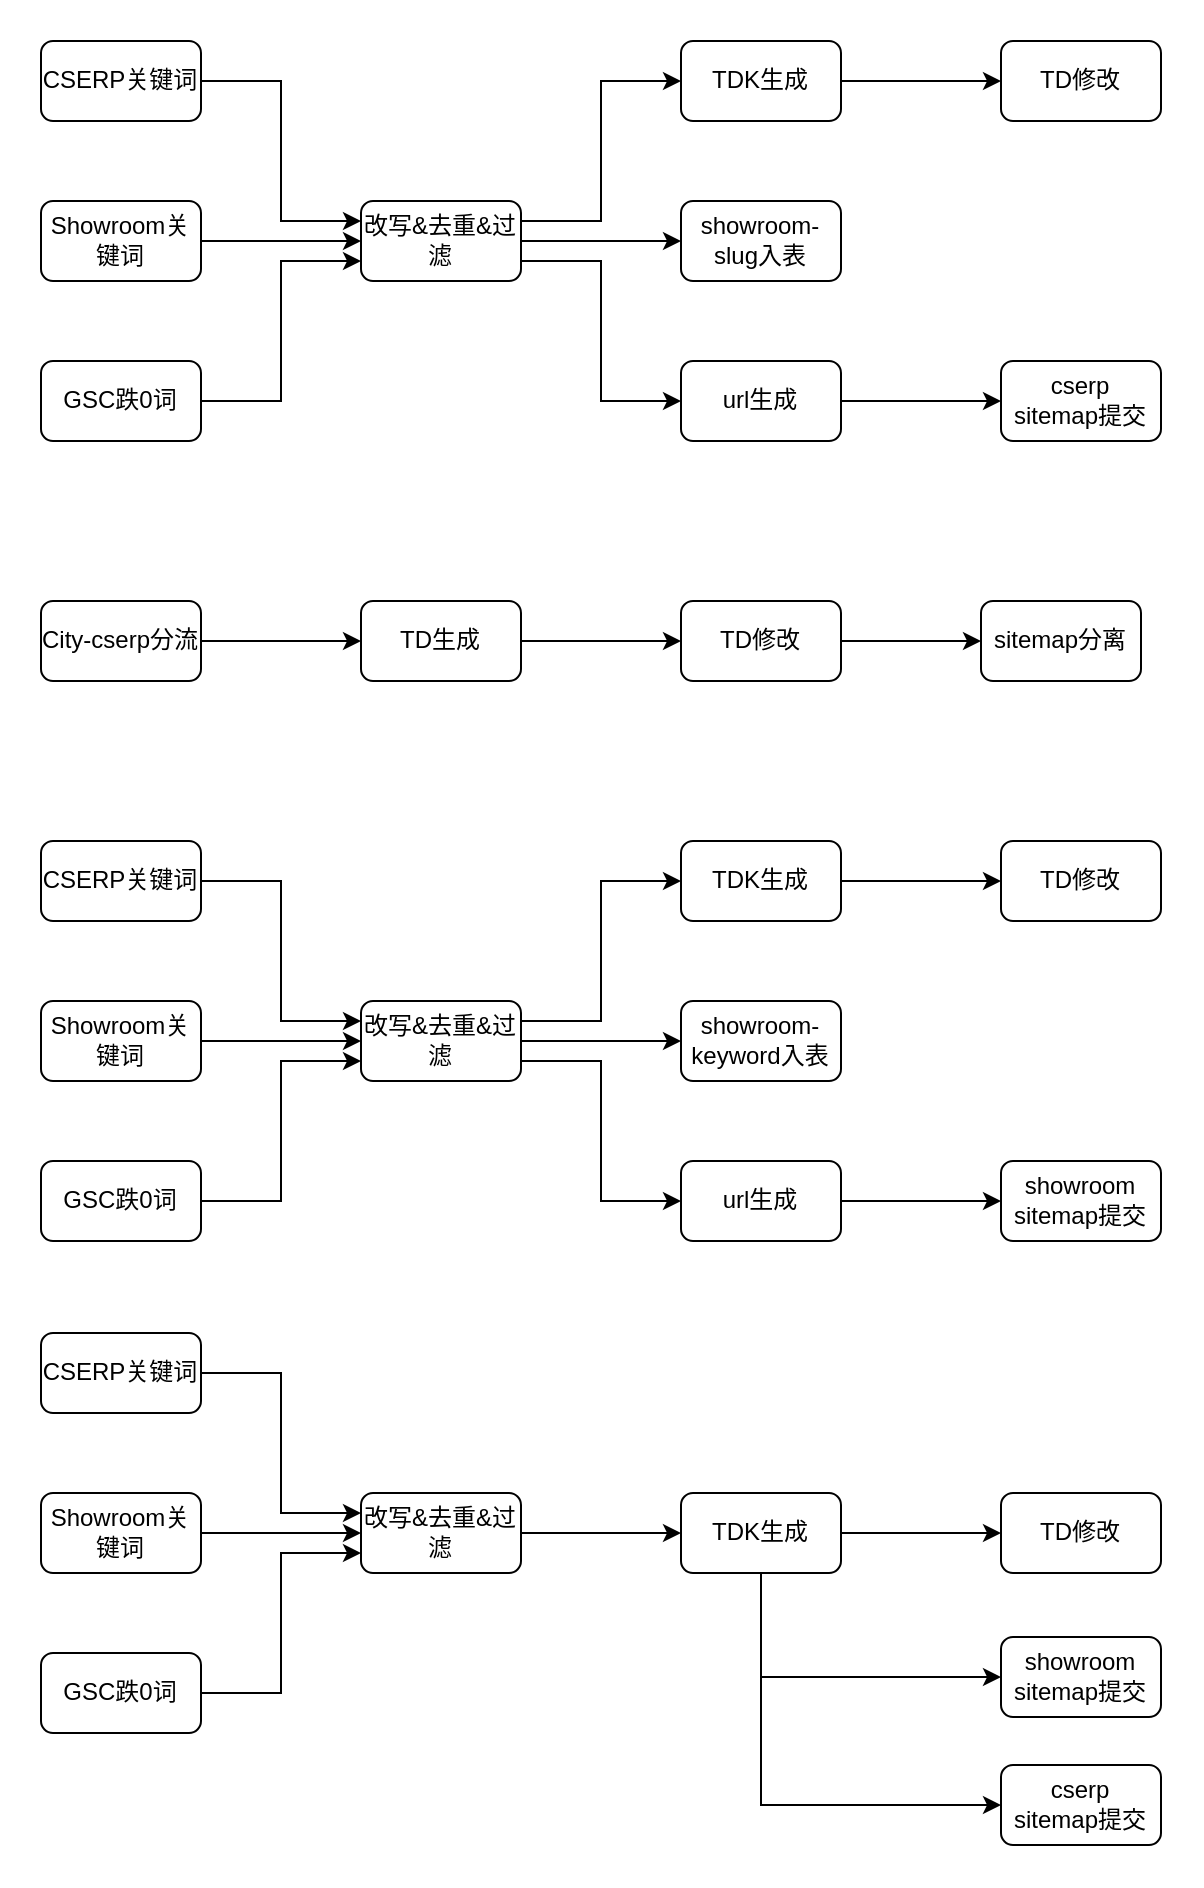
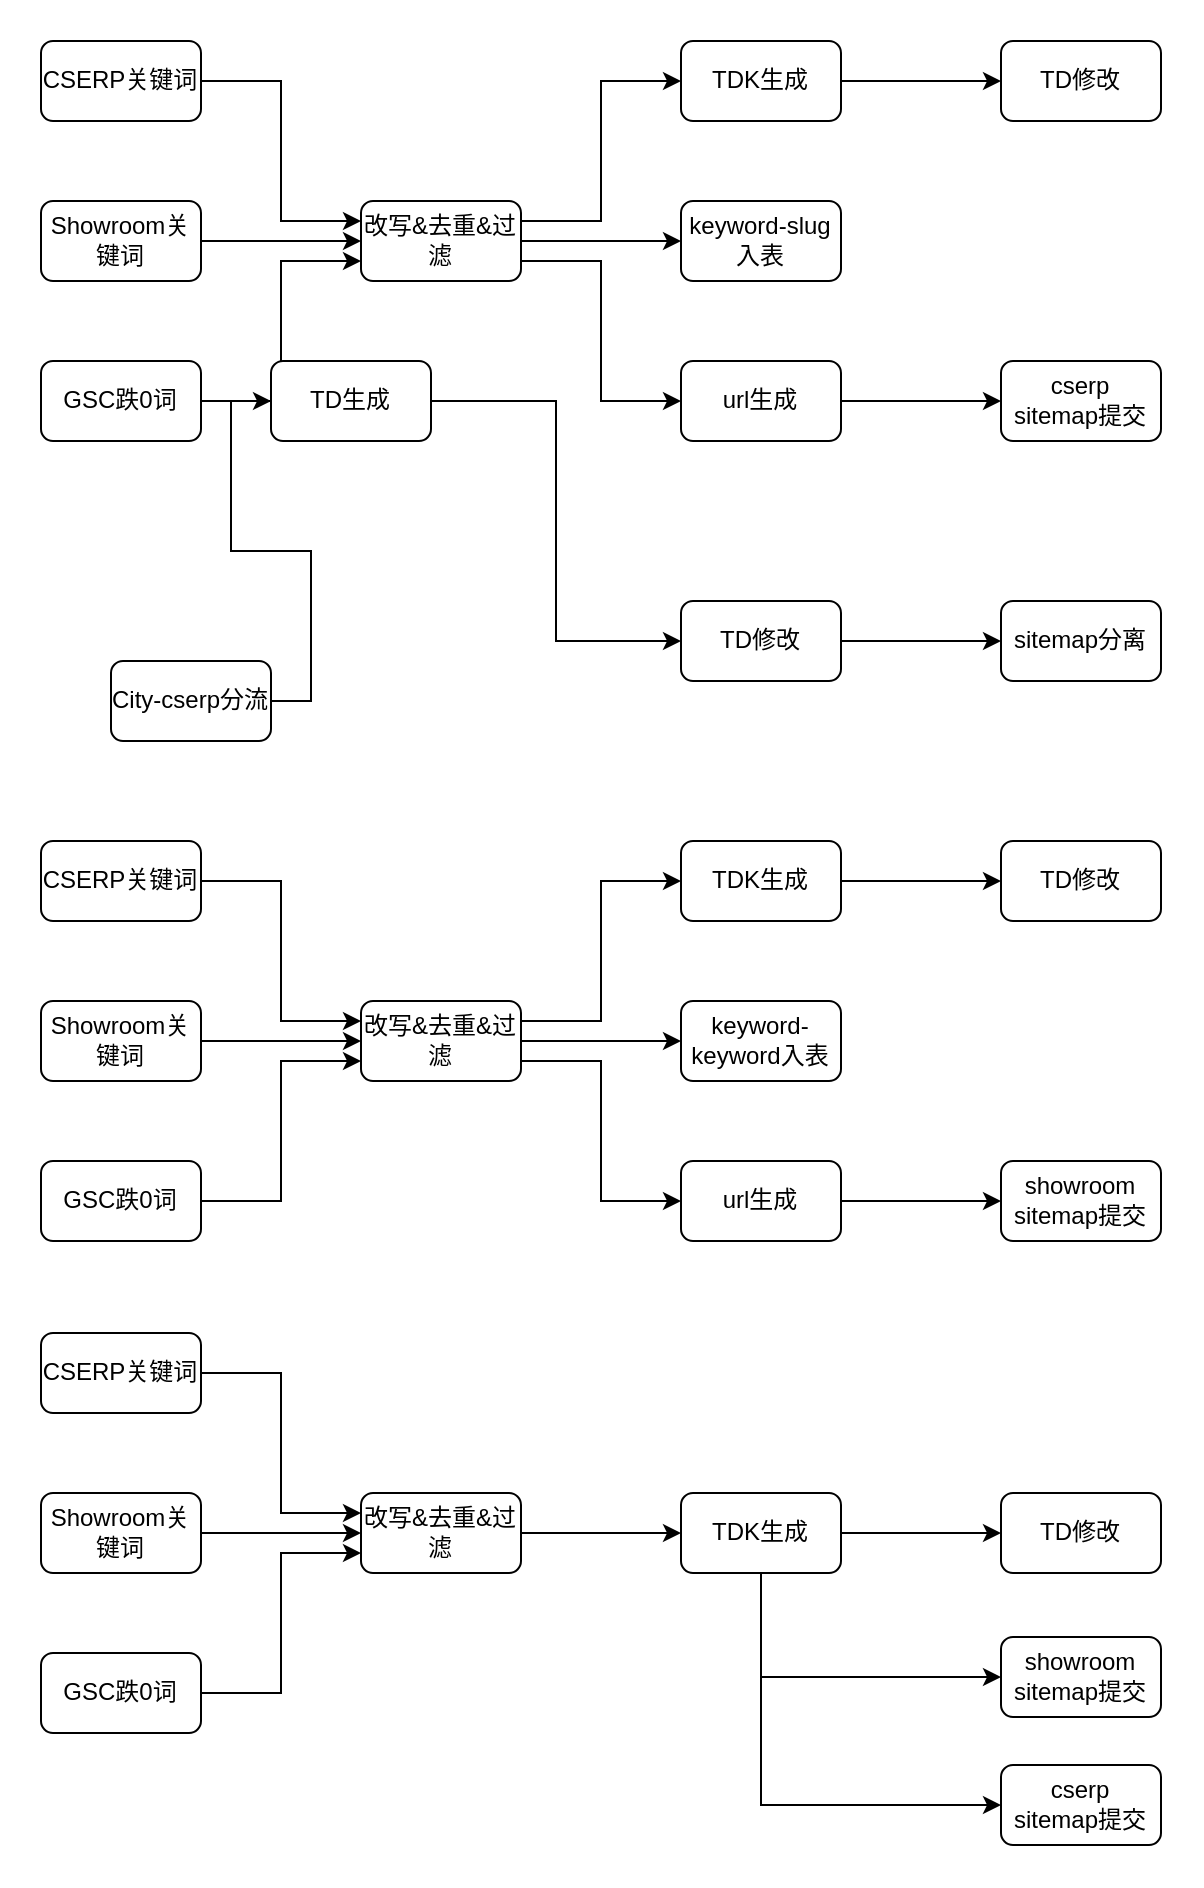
node "showroom-slug入表": label "showroom-slug入表" -> "keyword-slug入表"
node "City-cserp分流": moved (121, 641) -> (191, 701)
node "TD生成": moved (441, 641) -> (351, 401)
node "sitemap分离": moved (1061, 641) -> (1081, 641)
node "showroom-keyword入表": label "showroom-keyword入表" -> "keyword-keyword入表"
